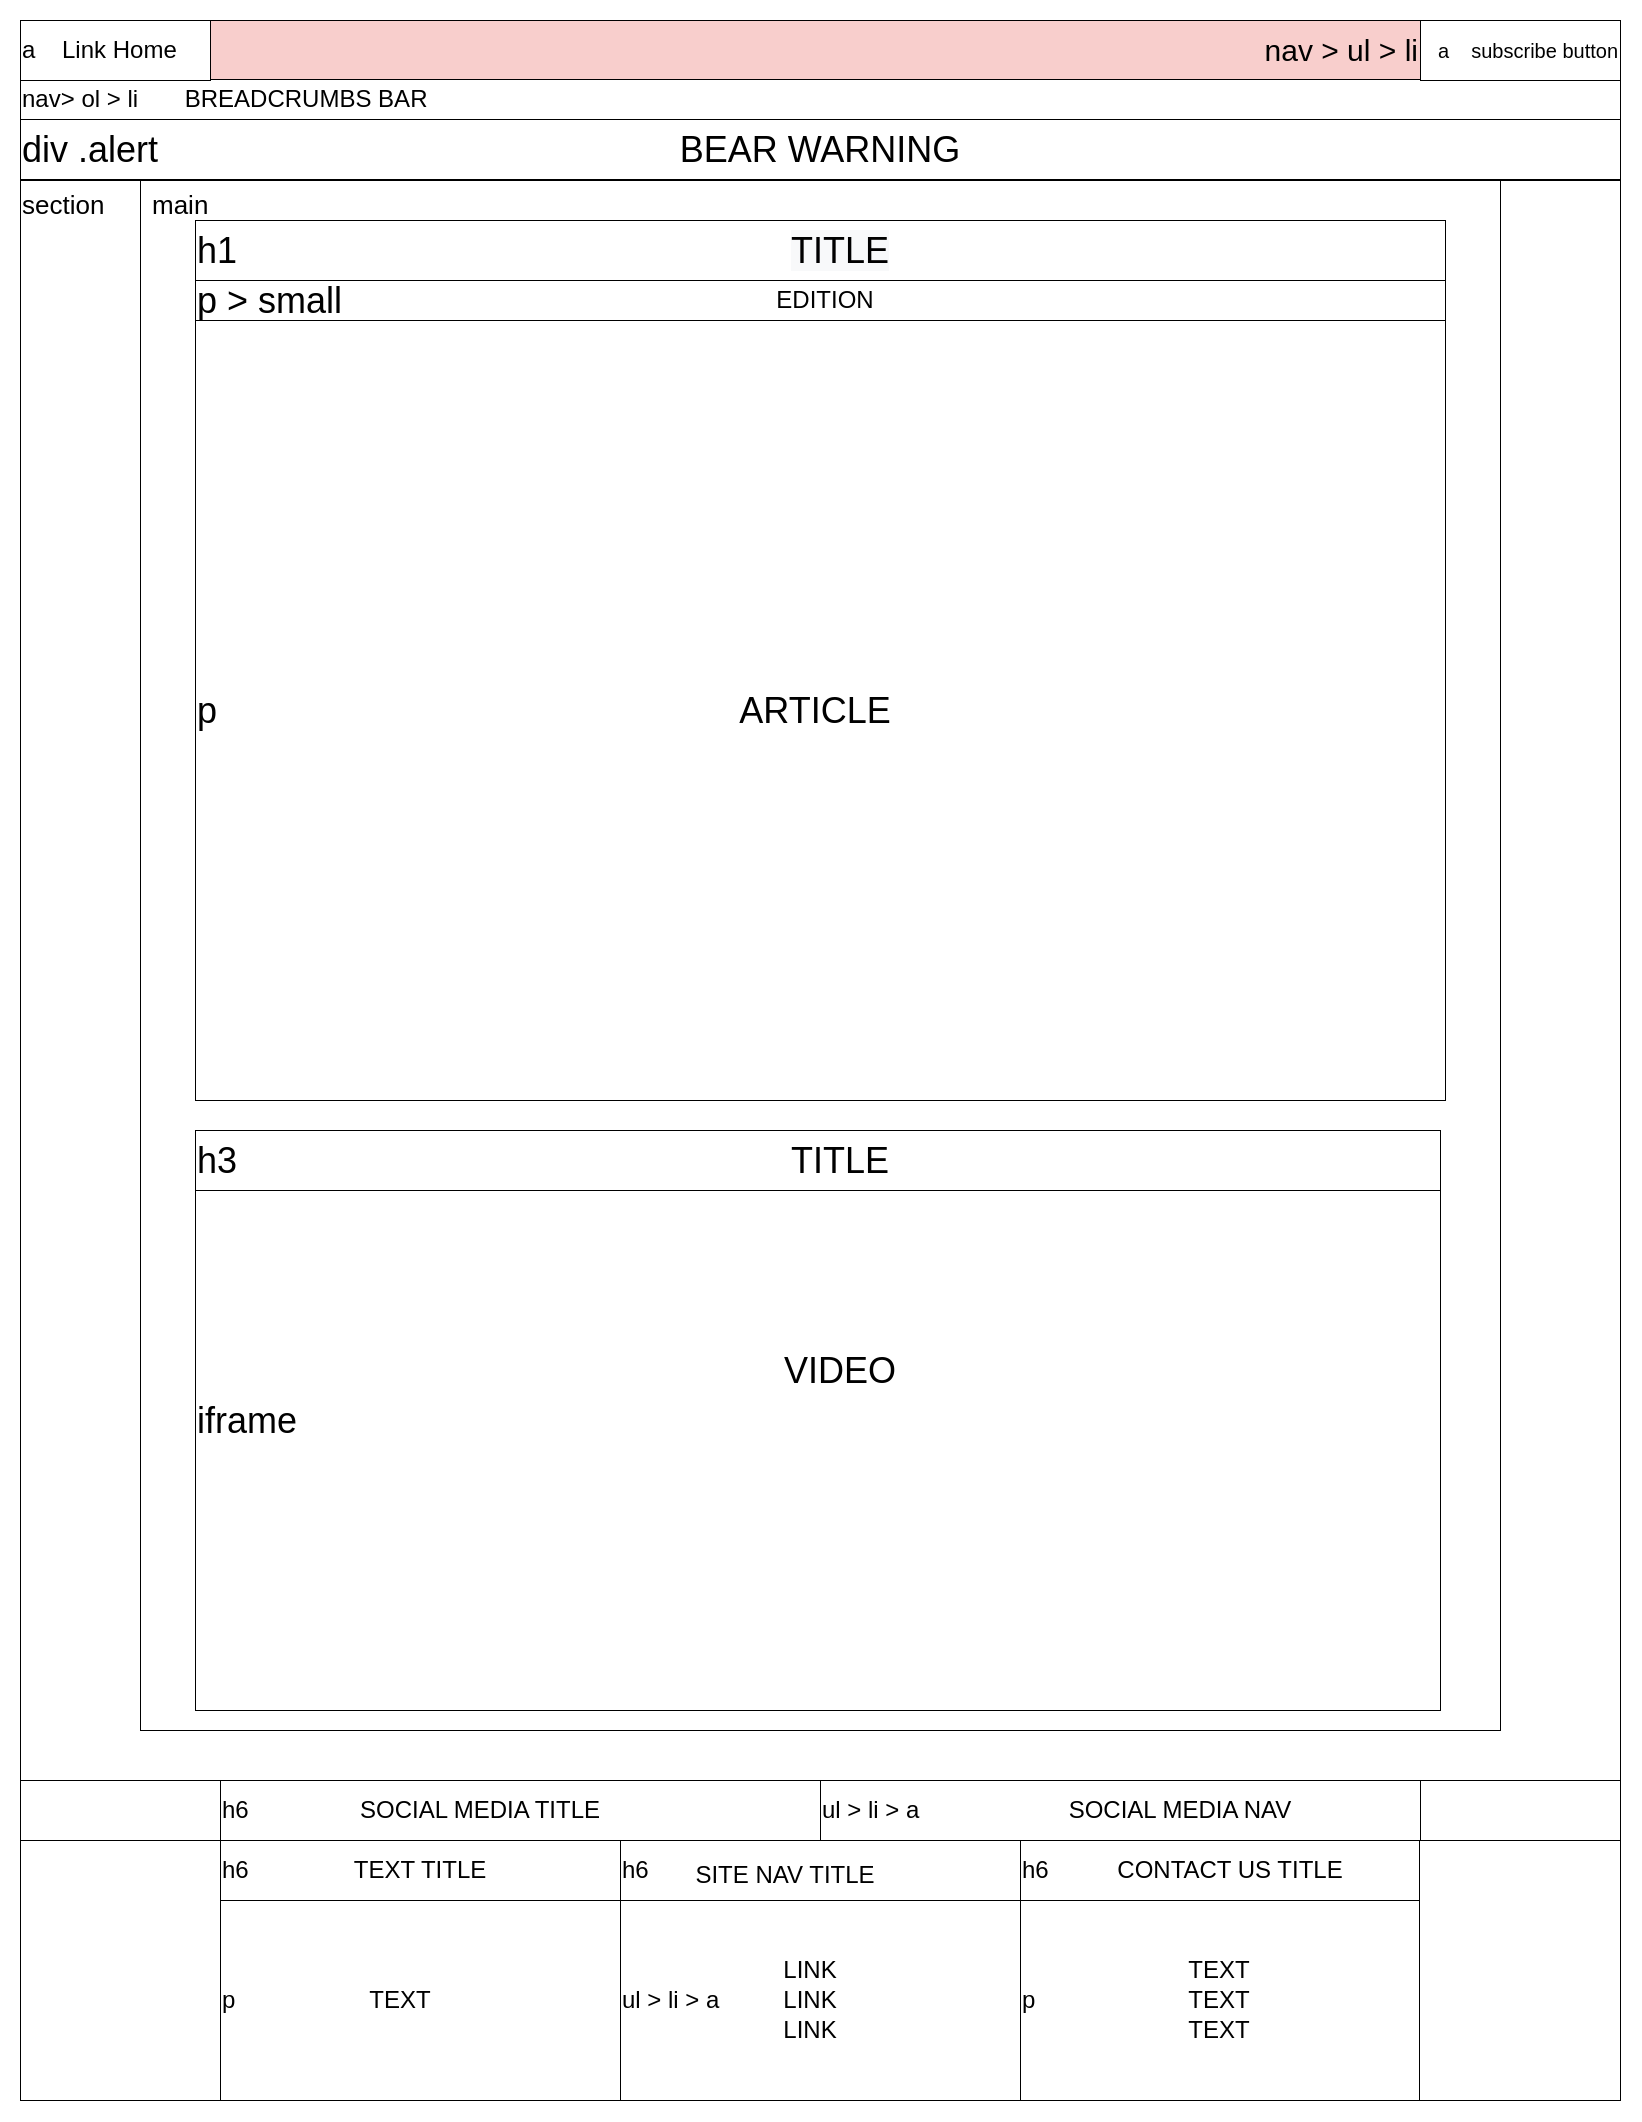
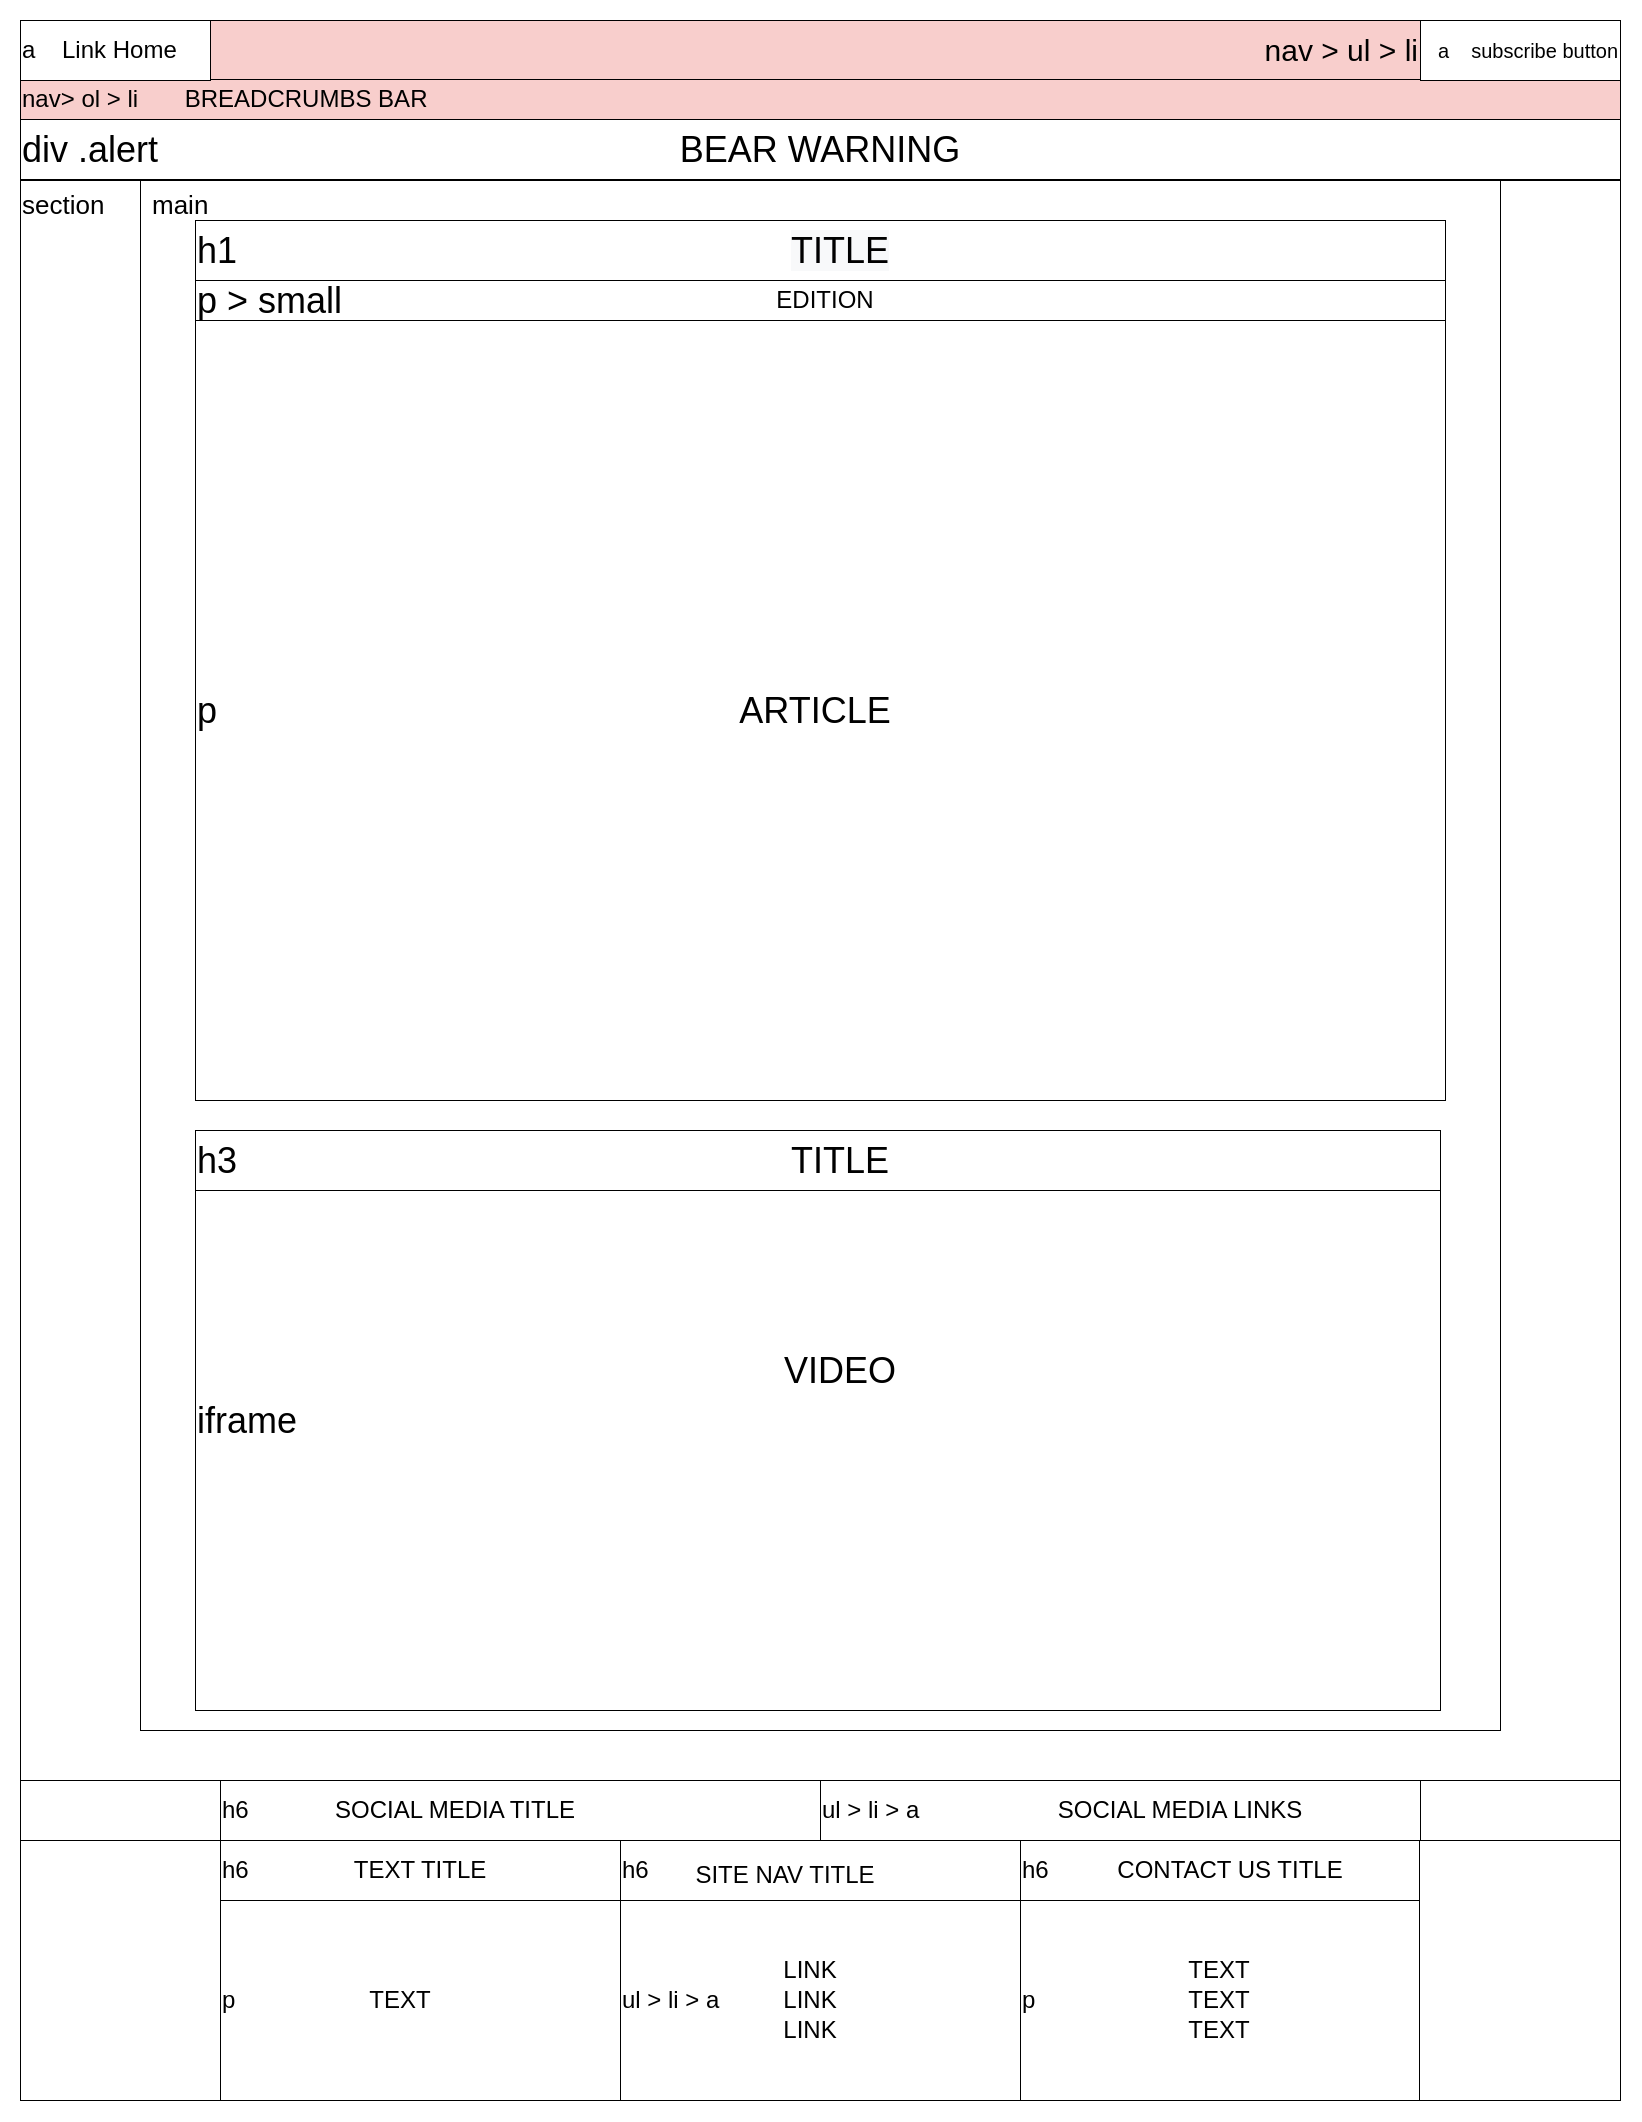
node "nav> ol > li BREADCRUMBS BAR": fillcolor #ffffff -> #f8cecc
node "SOCIAL MEDIA TITLE": moved (481, 1811) -> (456, 1811)
node "SOCIAL MEDIA NAV": label "SOCIAL MEDIA NAV" -> "SOCIAL MEDIA LINKS"
